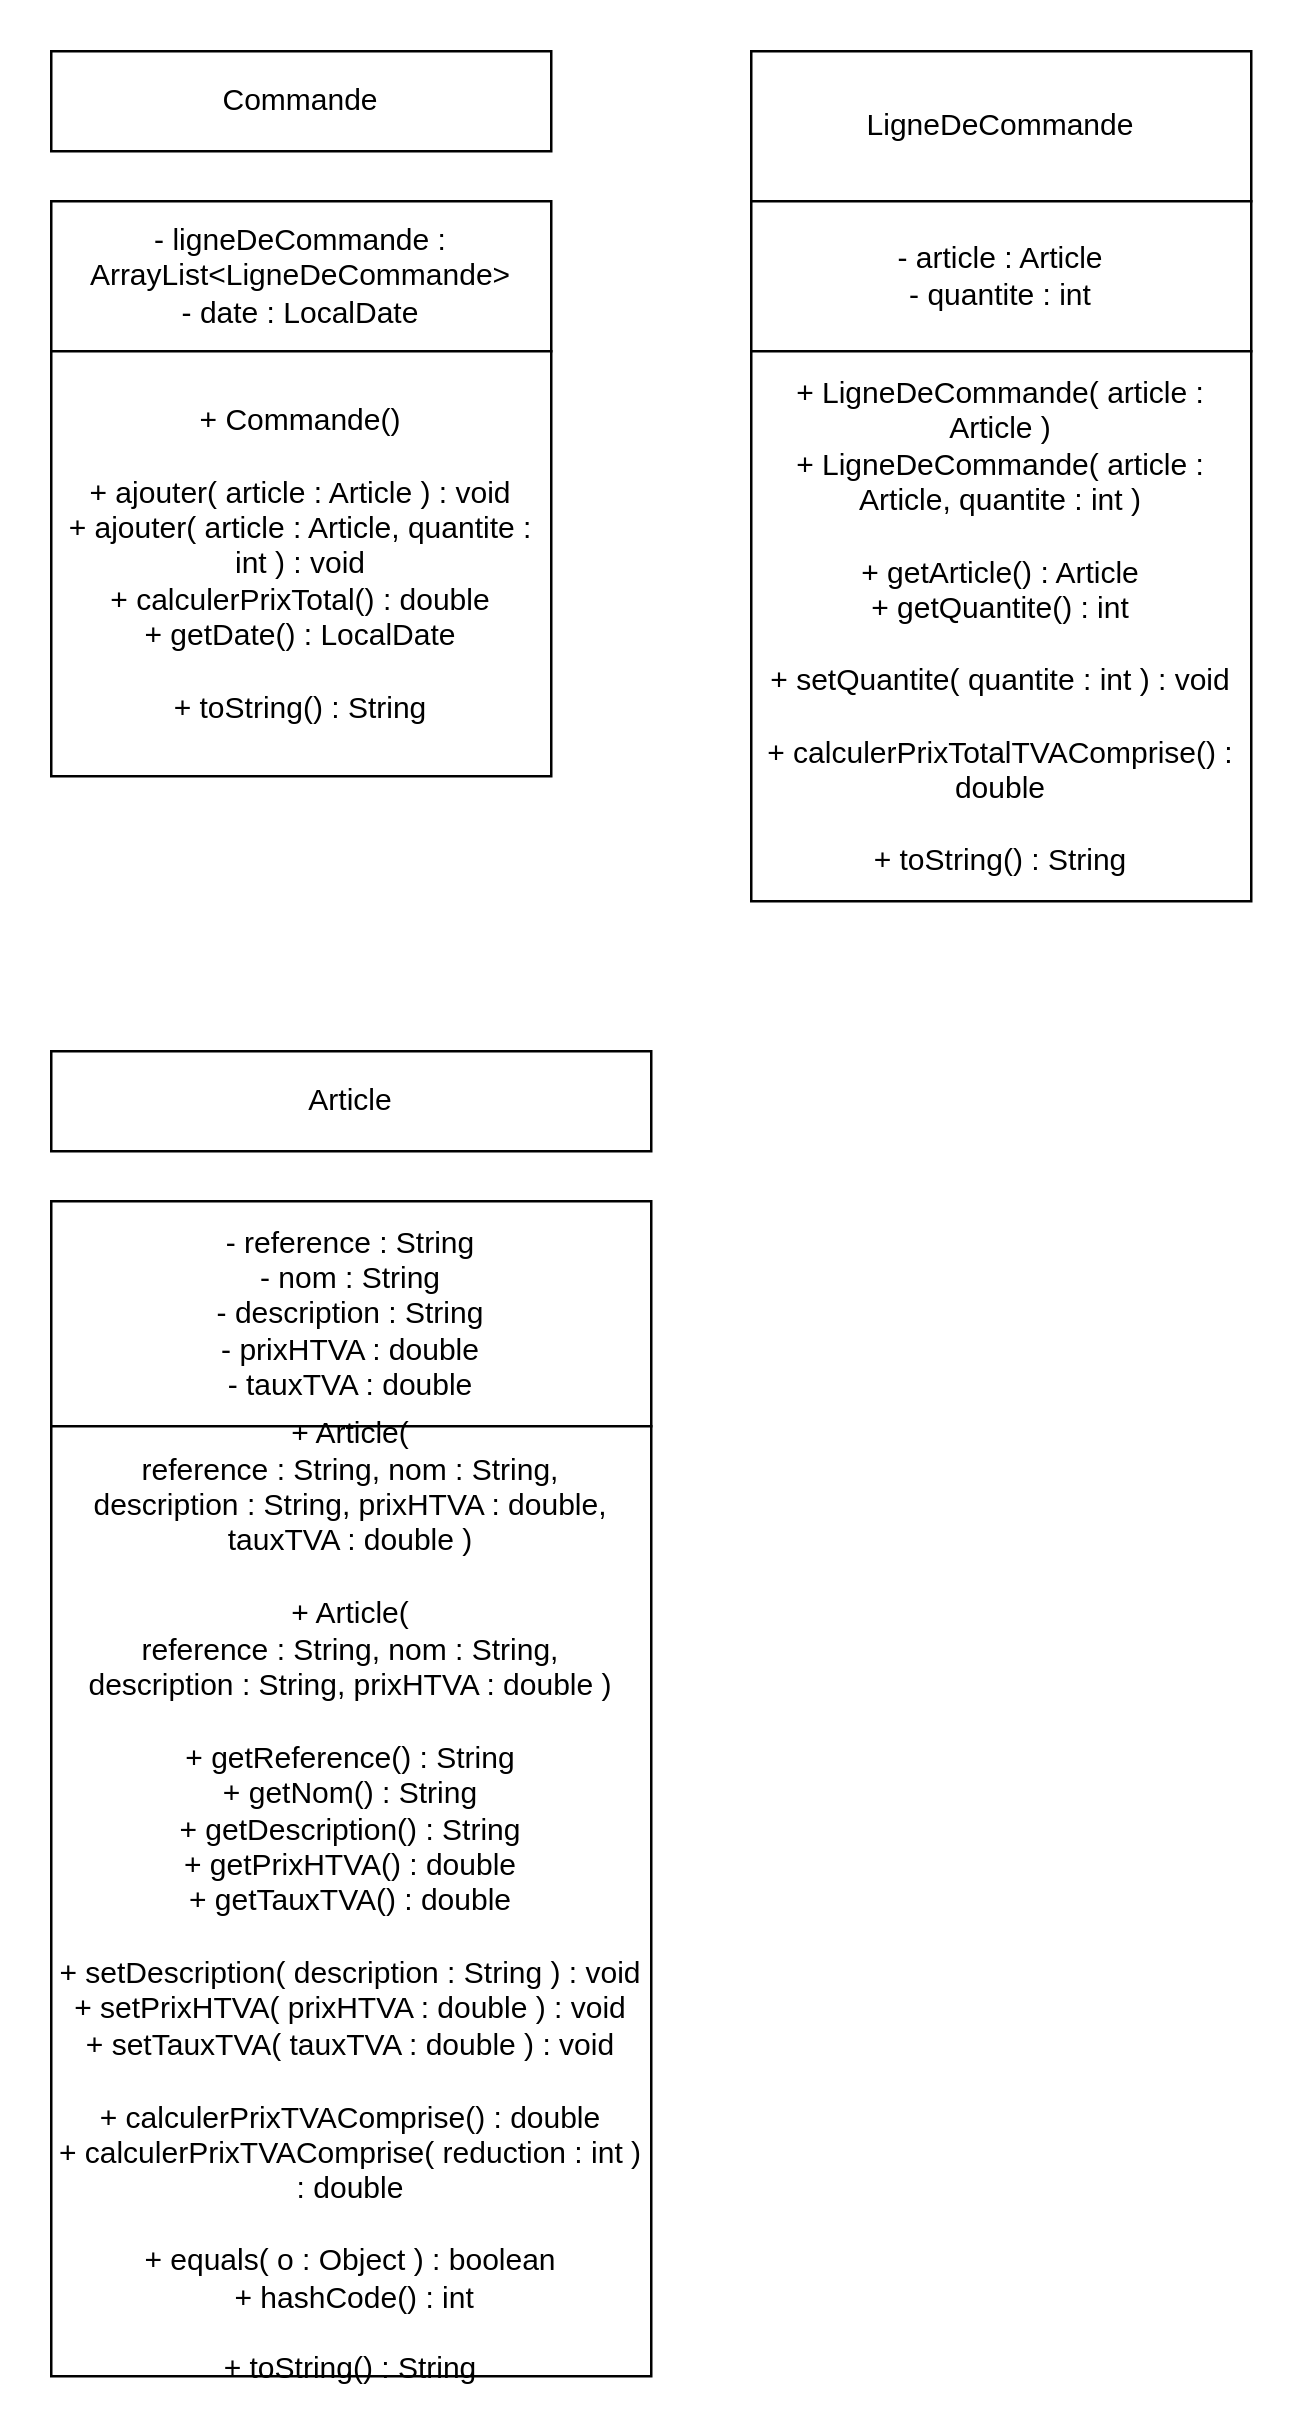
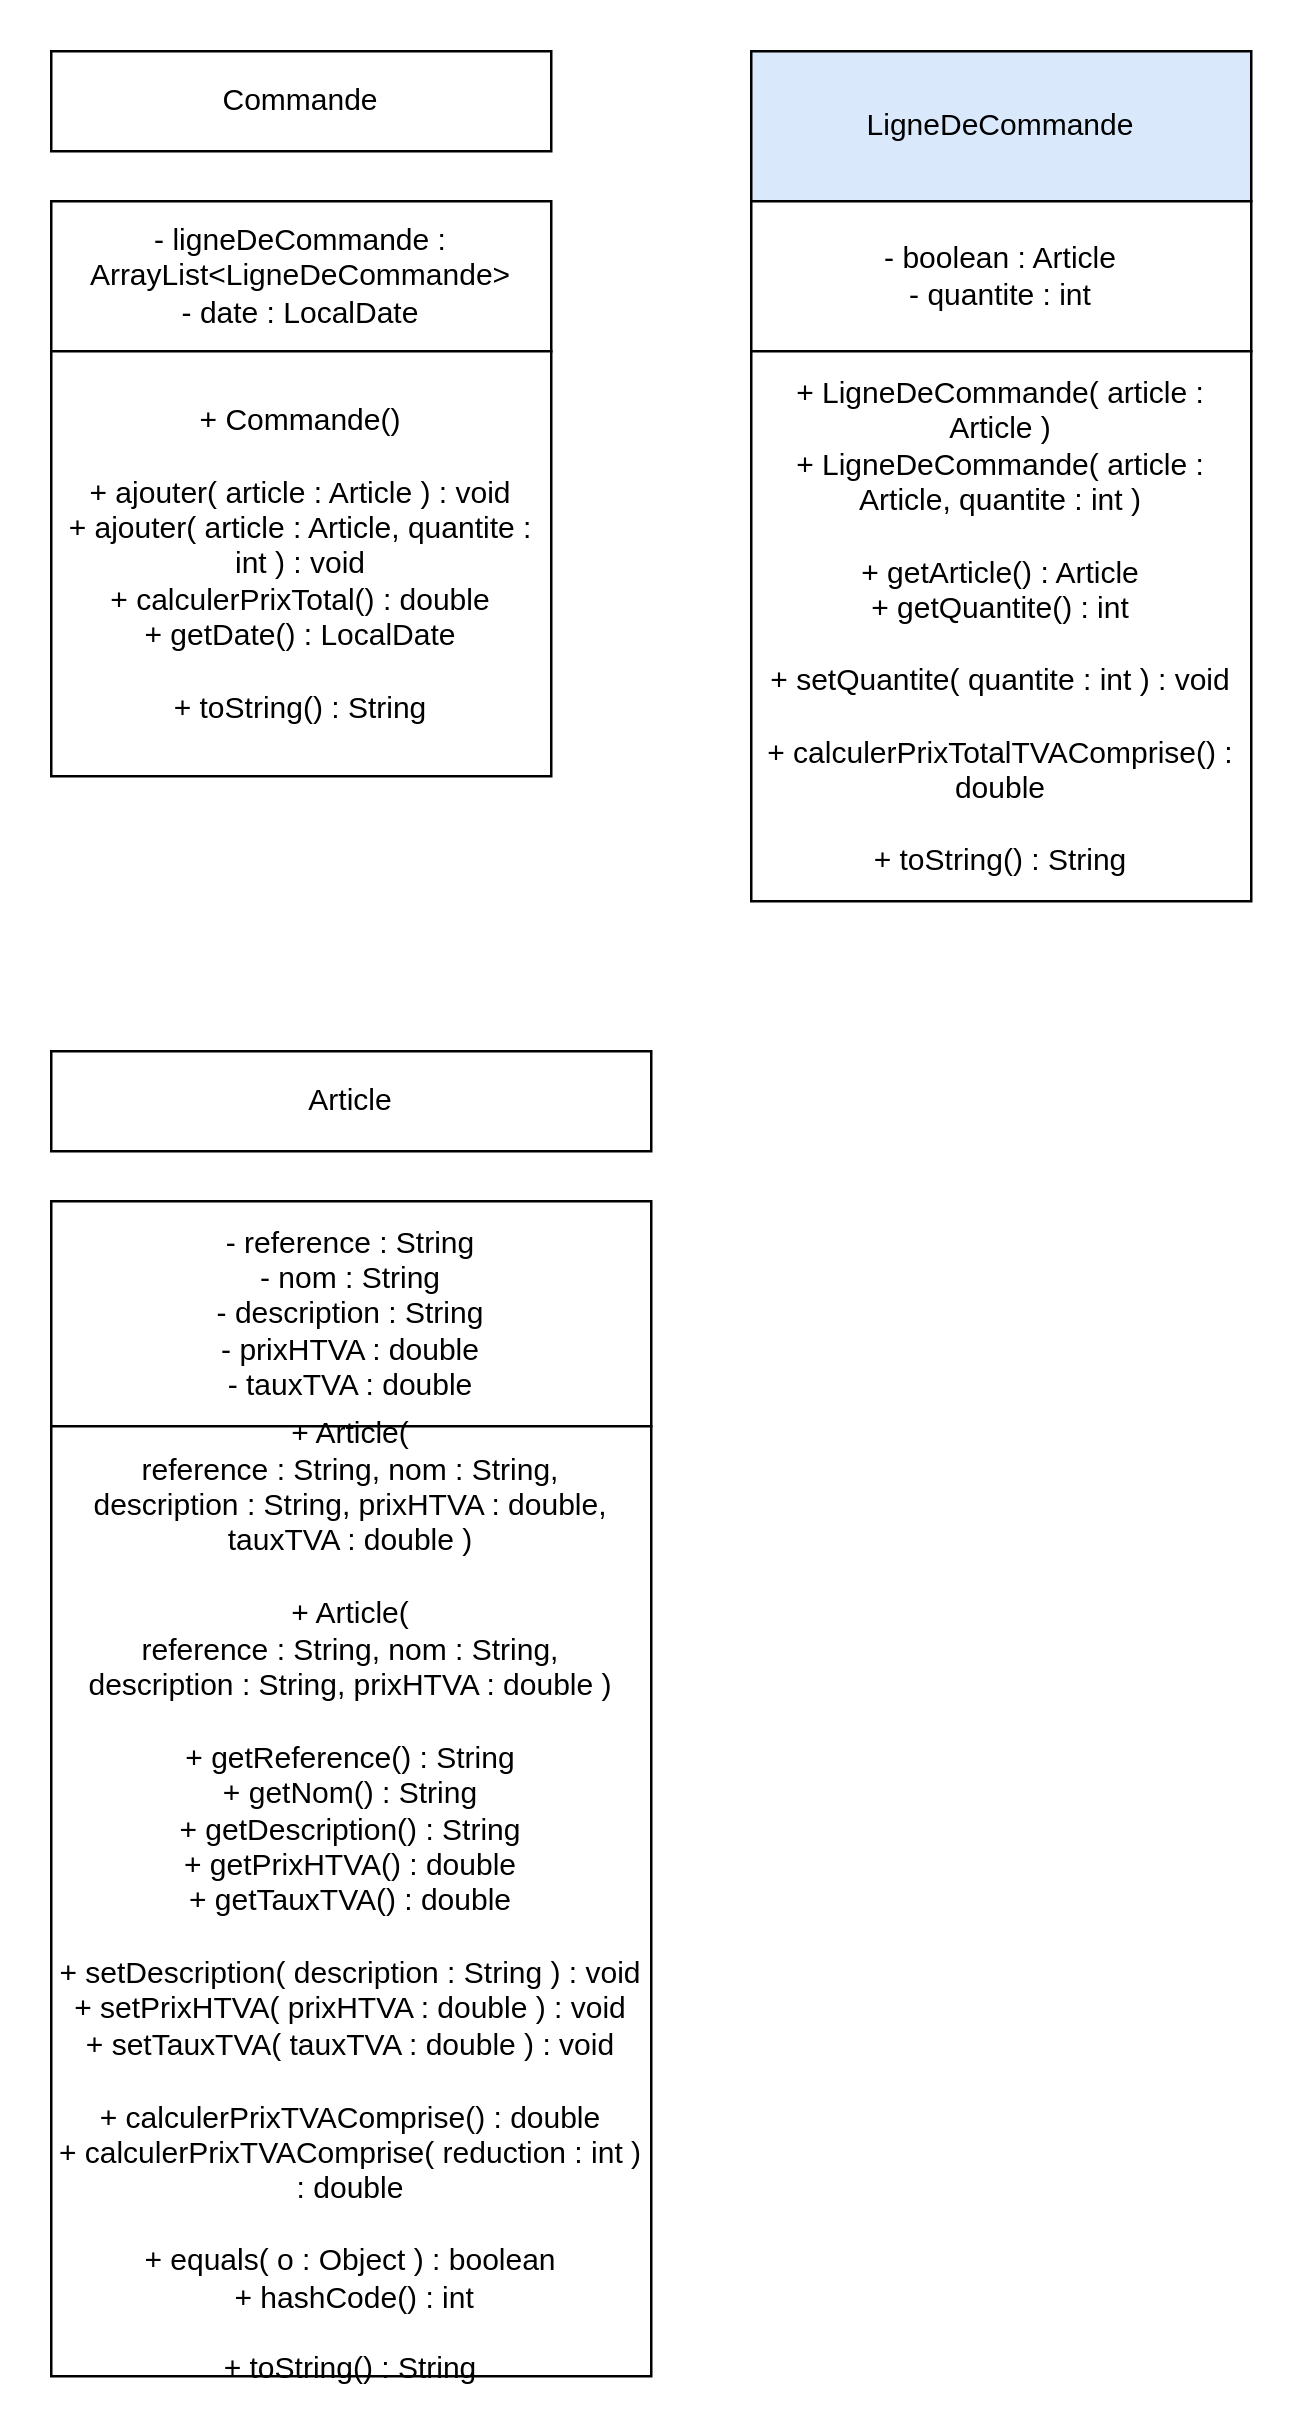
node "LigneDeCommande": fillcolor #ffffff -> #dae8fc
node "- article : Article - quantite : int": label "- article : Article - quantite : int" -> "- boolean : Article - quantite : int"
